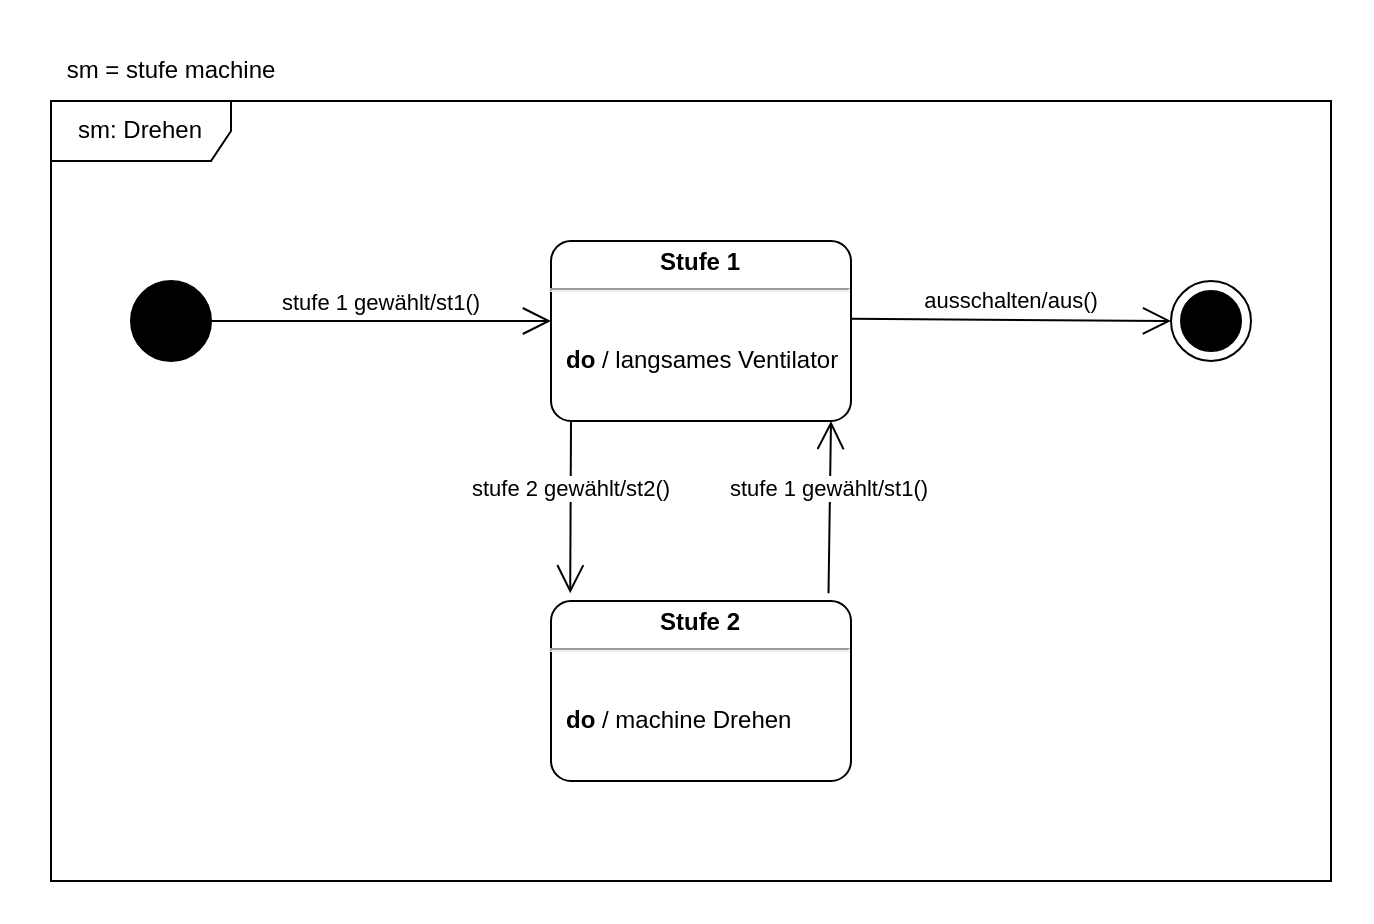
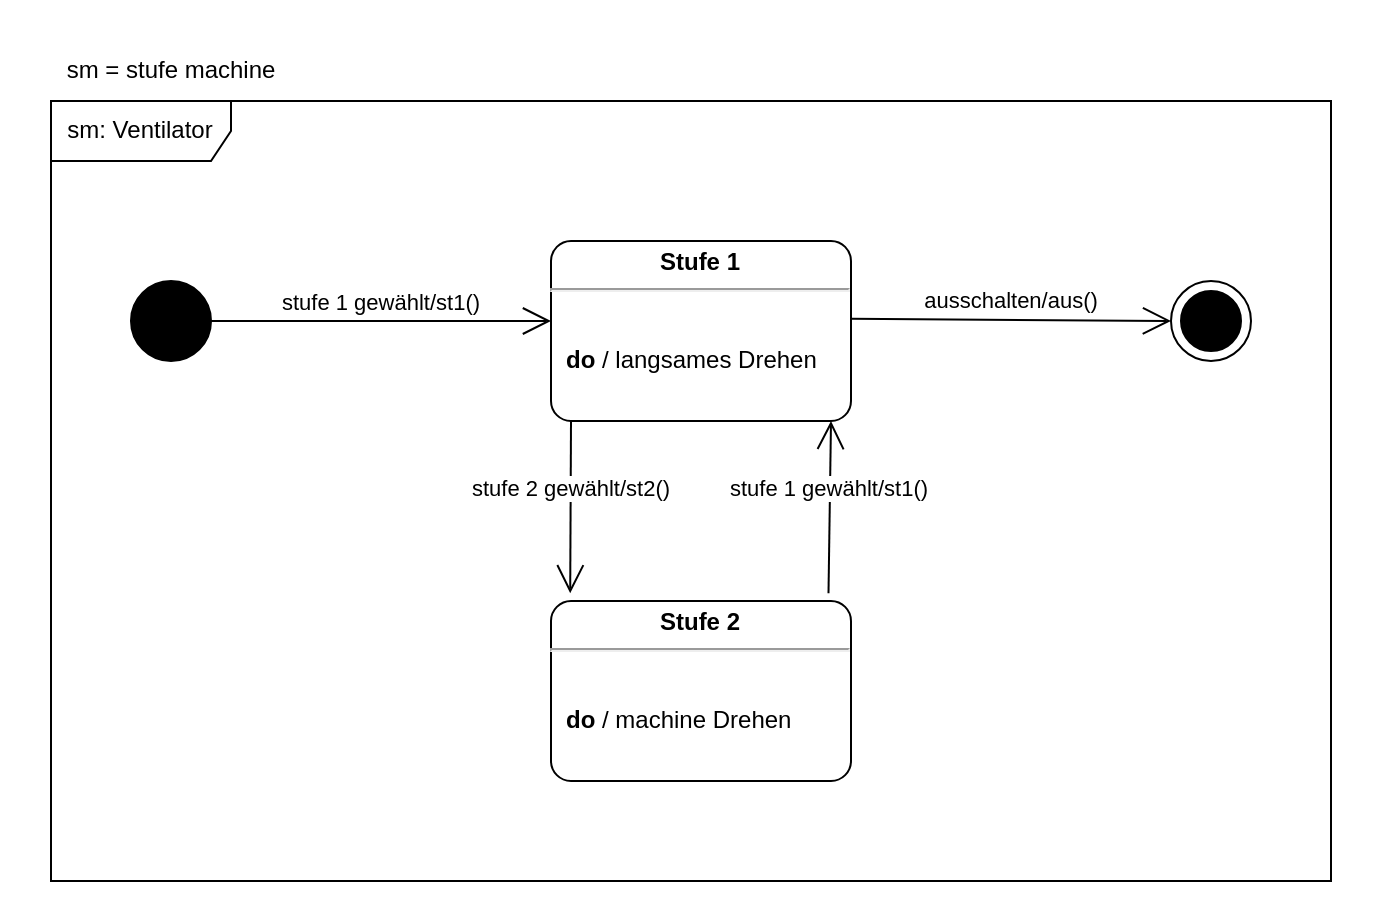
node "sm: Drehen": label "sm: Drehen" -> "sm: Ventilator"
node "Stufe 1 do / langsames Ventilator": label "Stufe 1 do / langsames Ventilator" -> "Stufe 1 do / langsames Drehen"
